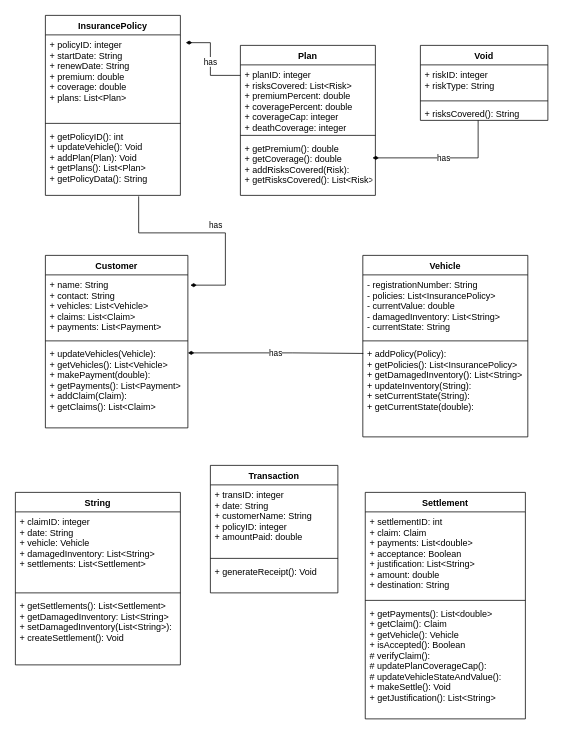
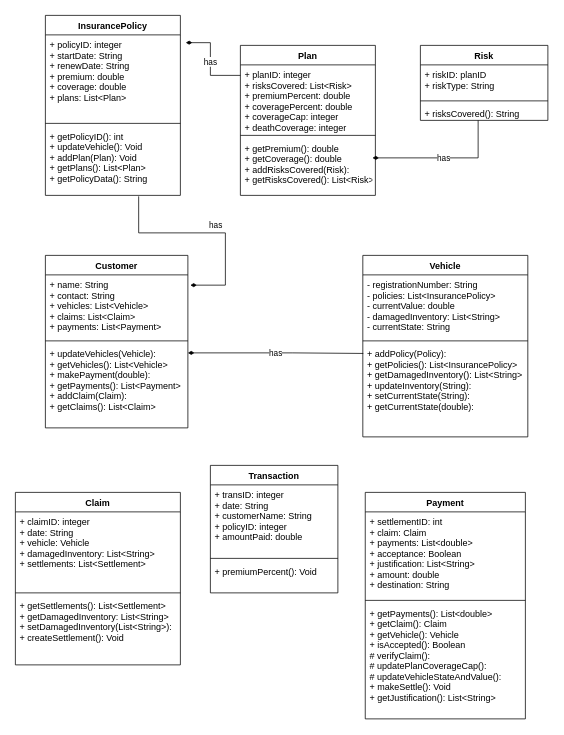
node "Void": label "Void" -> "Risk"
node "+ riskID: integer + riskType: String": label "+ riskID: integer + riskType: String" -> "+ riskID: planID + riskType: String"
node "String": label "String" -> "Claim"
node "Settlement": label "Settlement" -> "Payment"
node "+ generateReceipt(): Void": label "+ generateReceipt(): Void" -> "+ premiumPercent(): Void"
